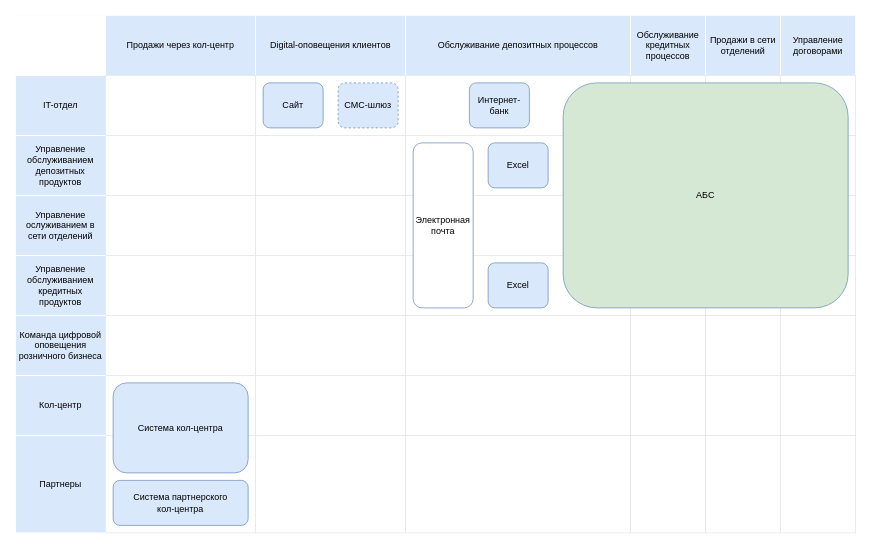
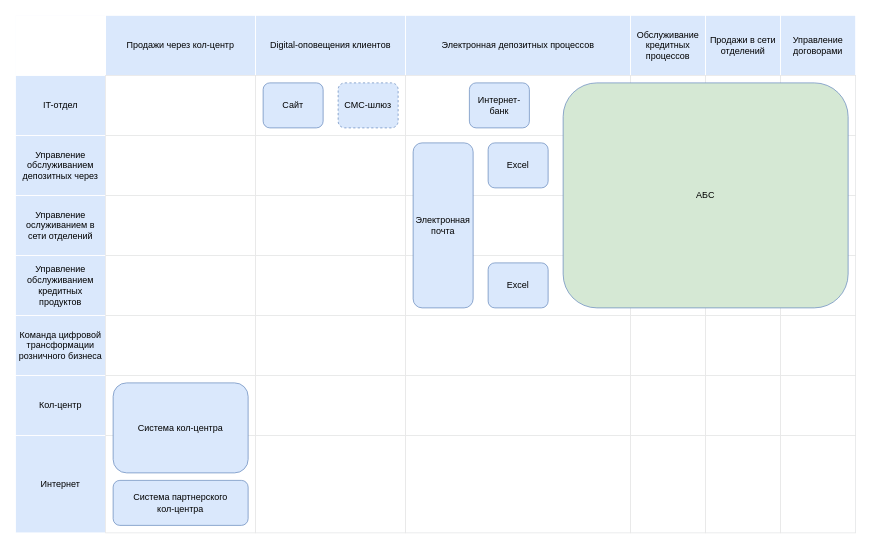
node "Обслуживание депозитных процессов": label "Обслуживание депозитных процессов" -> "Электронная депозитных процессов"
node "Управление обслуживанием депозитных продуктов": label "Управление обслуживанием депозитных продуктов" -> "Управление обслуживанием депозитных через"
node "Электронная почта": fillcolor #ffffff -> #dae8fc
node "Команда цифровой оповещения розничного бизнеса": label "Команда цифровой оповещения розничного бизнеса" -> "Команда цифровой трансформации розничного бизнеса"
node "Партнеры": label "Партнеры" -> "Интернет"
